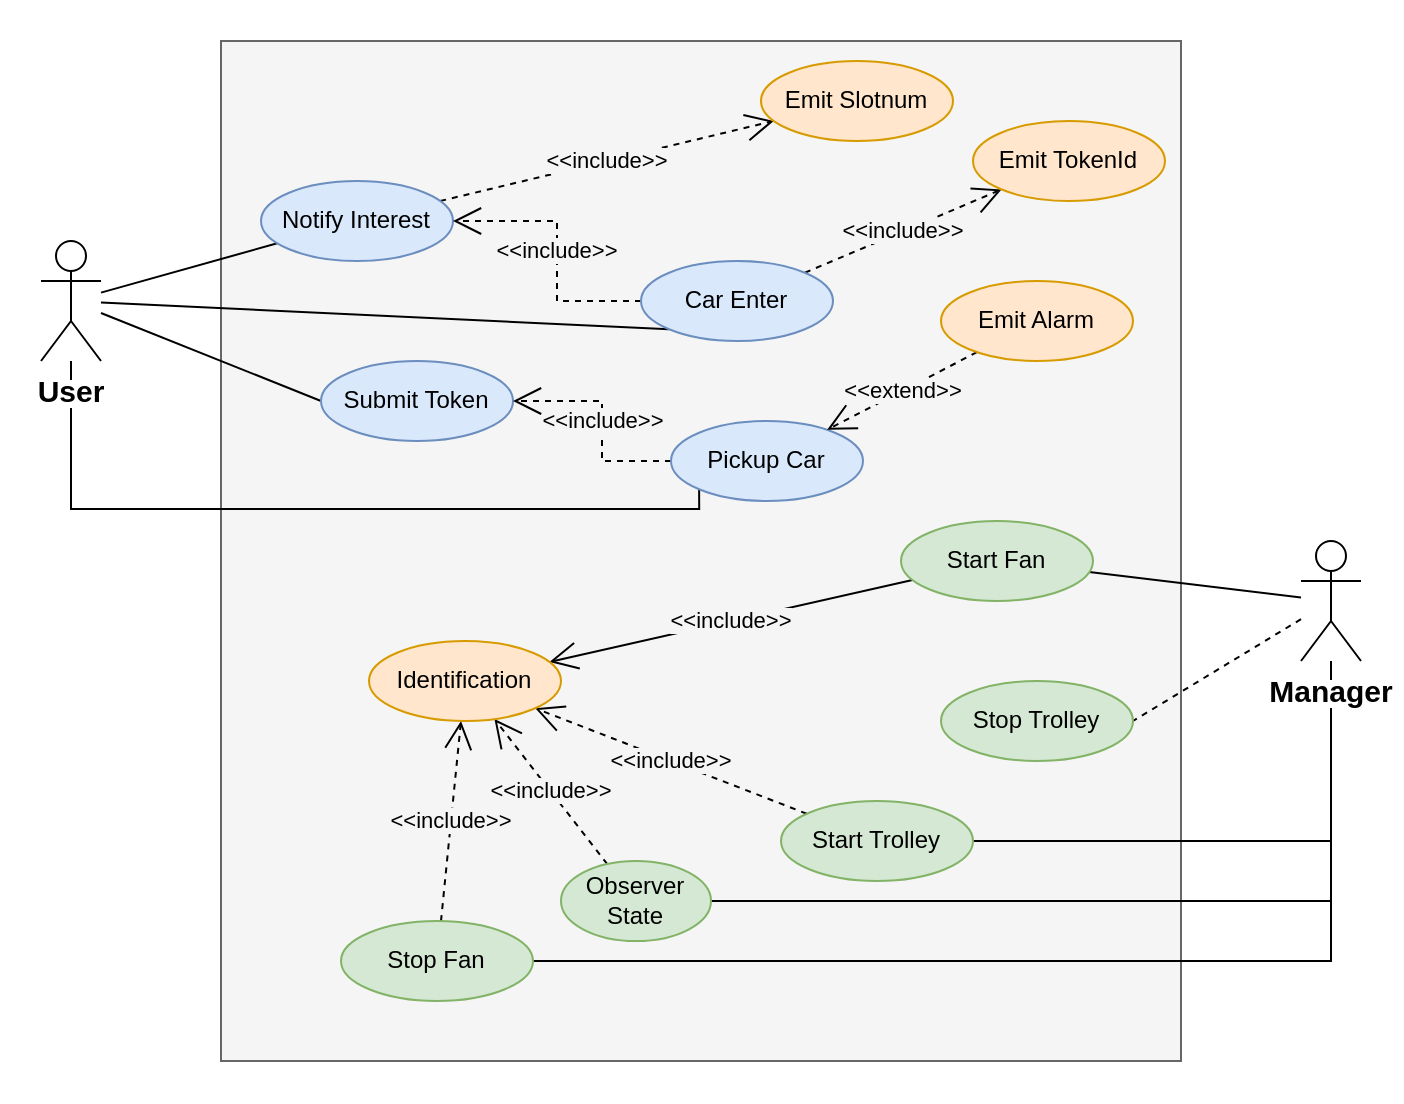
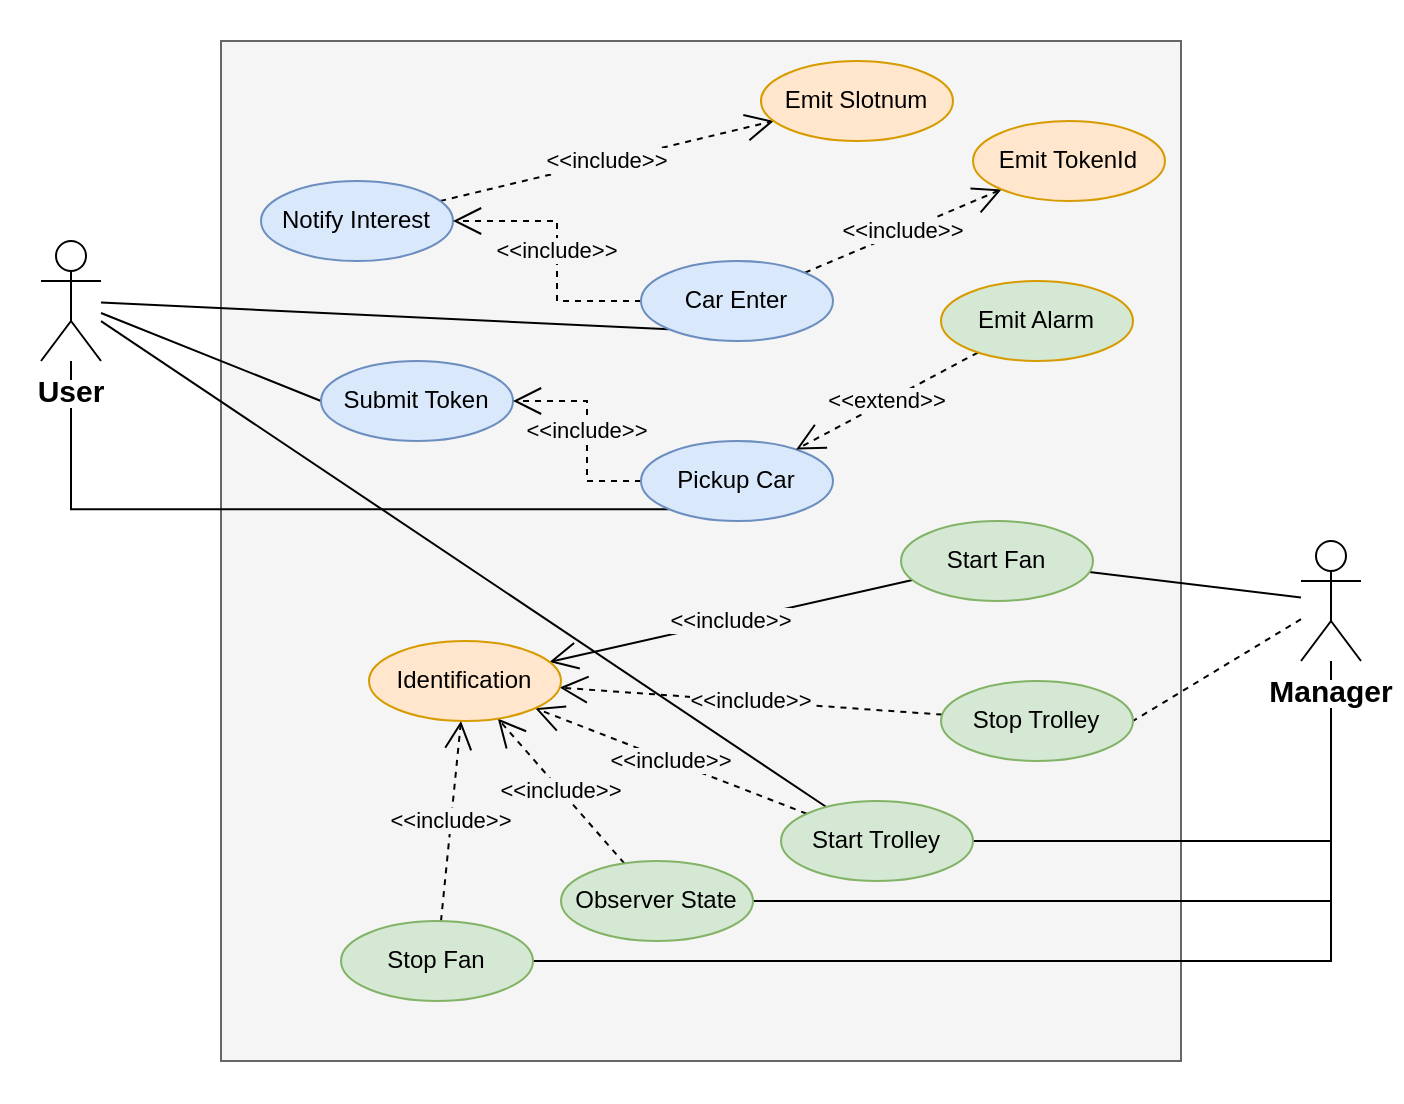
edge "Notify Interest" -- "User": now "Start Trolley" -- "User"
node "Emit Alarm": fillcolor #ffe6cc -> #d5e8d4
node "Pickup Car": moved (767, 461) -> (737, 481)
edge "Stop Trolley" -> "Identification": added, label "<<include>>"
node "Observer State": size 150x80 -> 192x80
